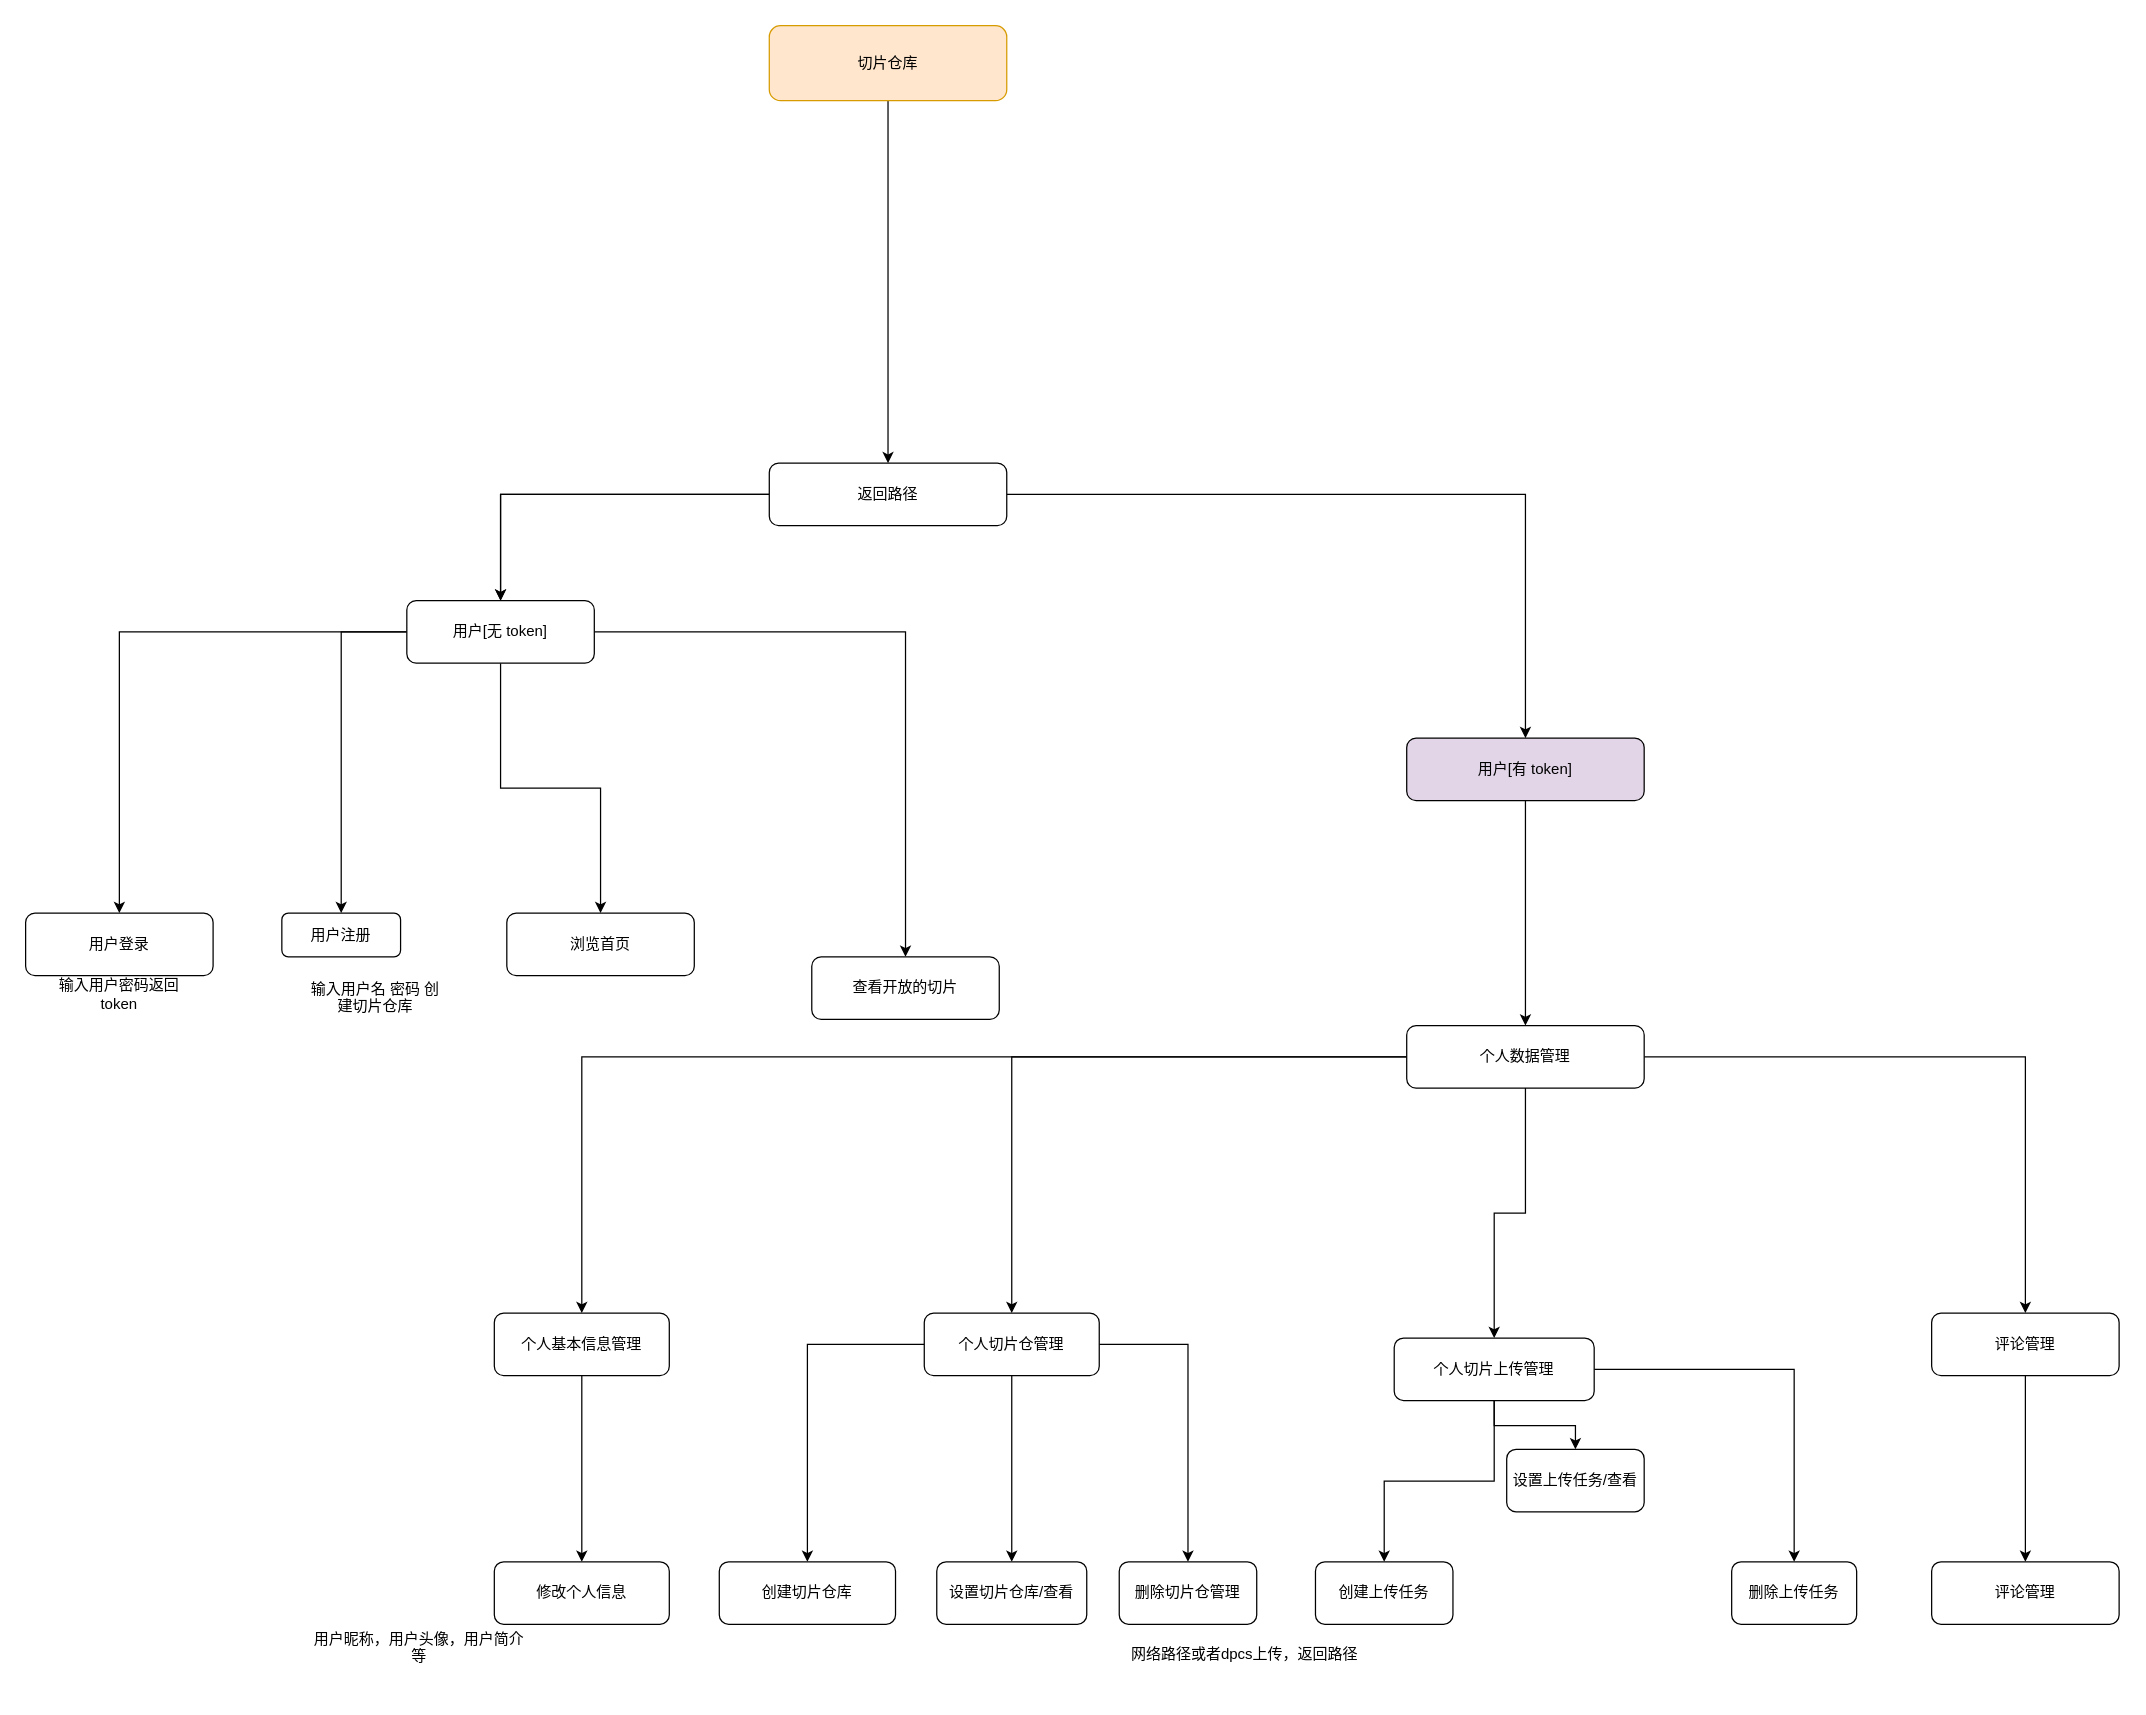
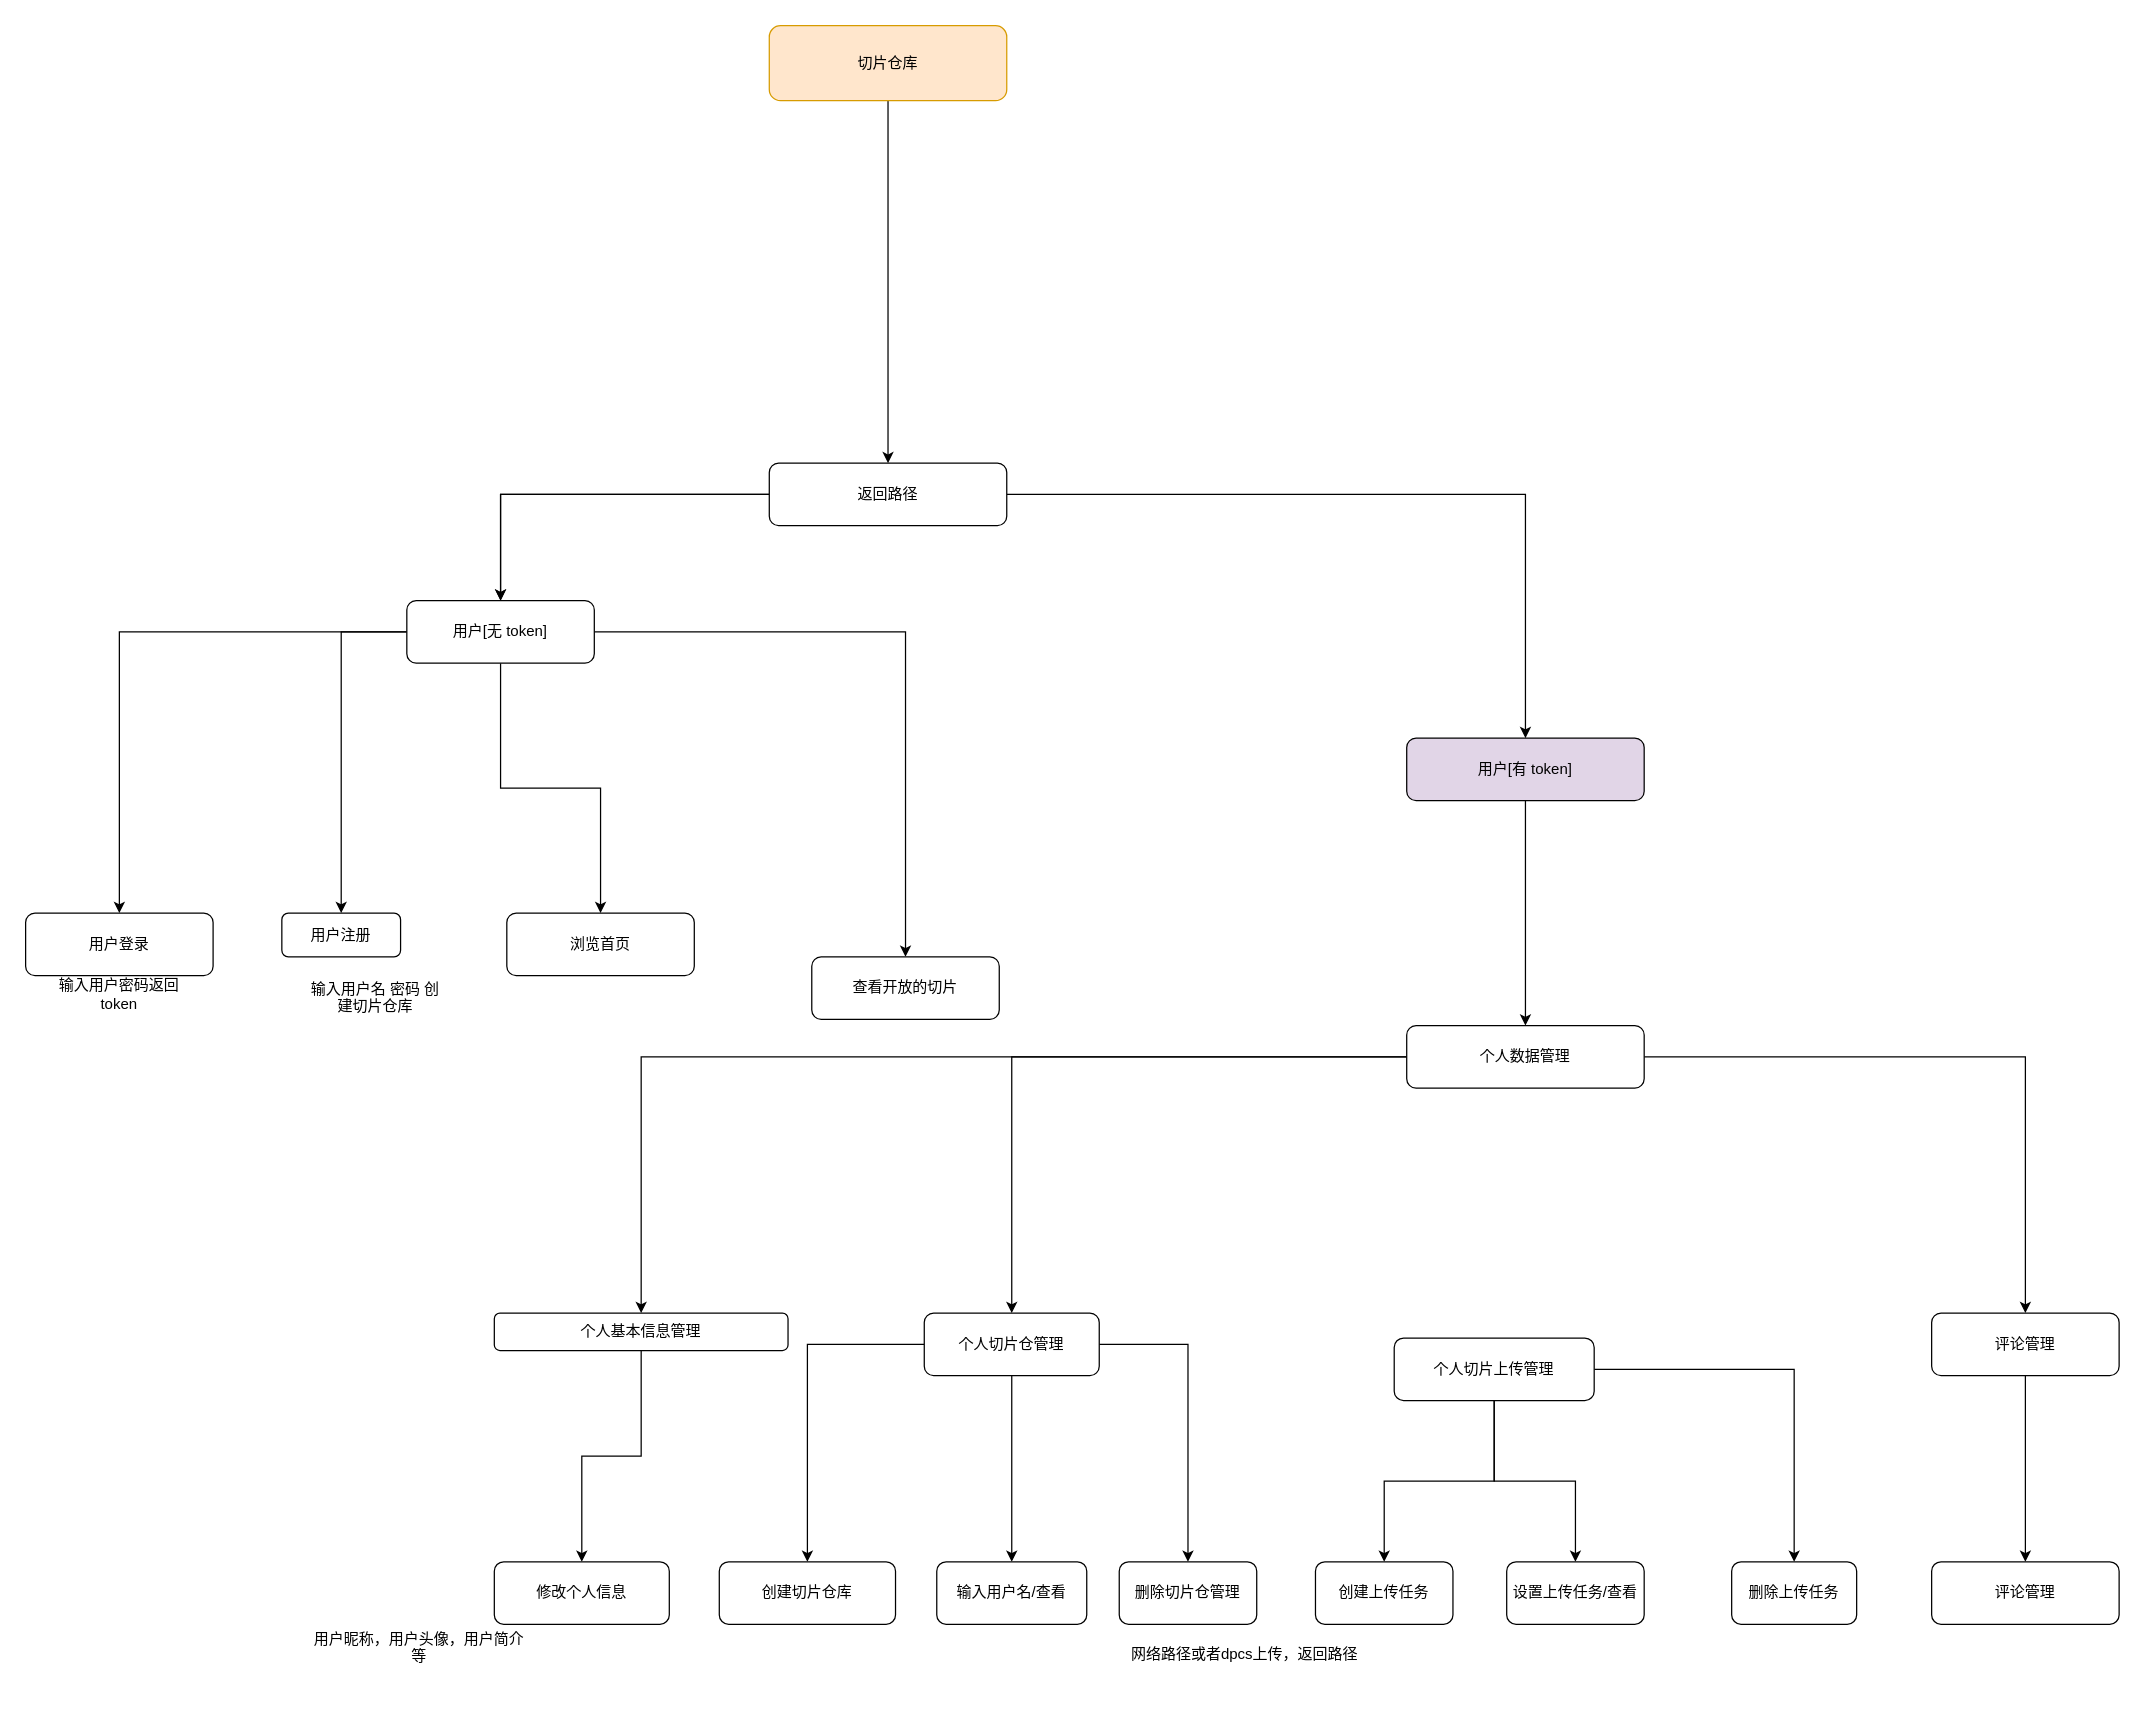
edge "个人数据管理" -> "个人切片上传管理": removed
node "个人基本信息管理": size 175x63 -> 294x38
node "设置上传任务/查看": moved (1576, 1481) -> (1576, 1593)
node "设置切片仓库/查看": label "设置切片仓库/查看" -> "输入用户名/查看"
